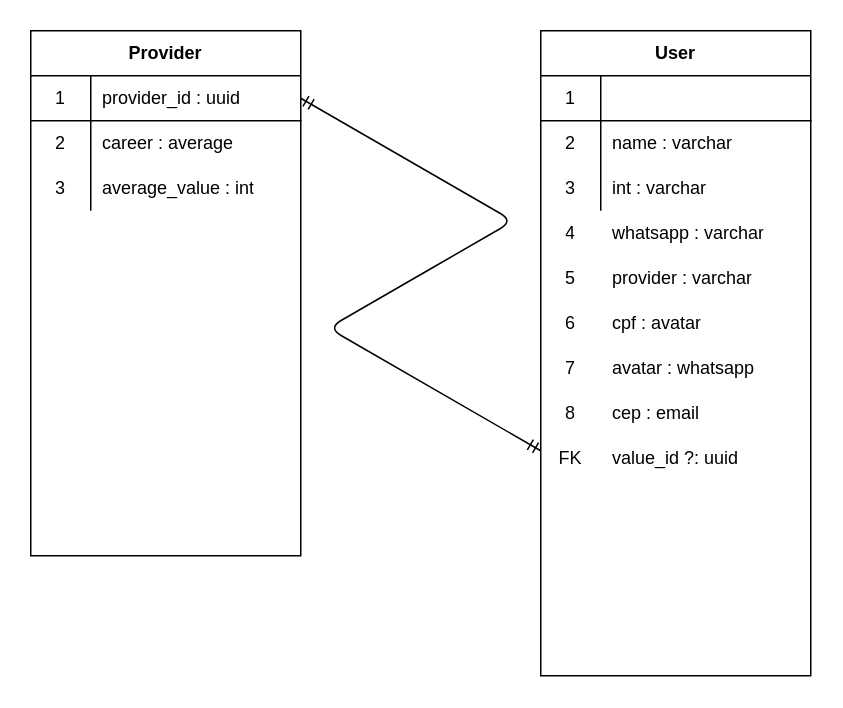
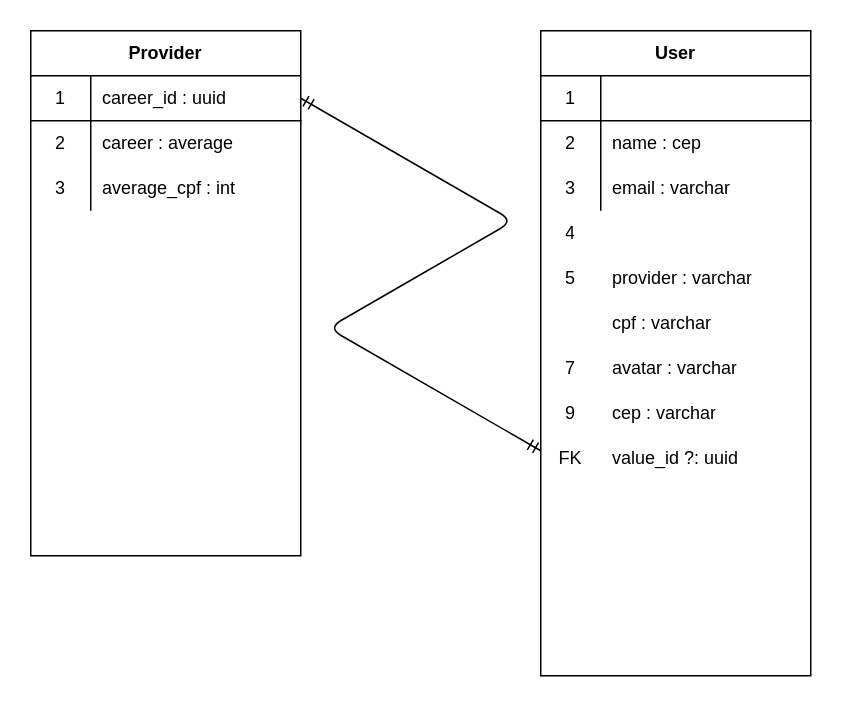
node "provider_id : uuid": label "provider_id : uuid" -> "career_id : uuid"
node "name : varchar": label "name : varchar" -> "name : cep"
node "average_value : int": label "average_value : int" -> "average_cpf : int"
node "int : varchar": label "int : varchar" -> "email : varchar"
node "whatsapp : varchar": removed
node "6": removed
node "cpf : avatar": label "cpf : avatar" -> "cpf : varchar"
node "avatar : whatsapp": label "avatar : whatsapp" -> "avatar : varchar"
node "8": label "8" -> "9"
node "cep : email": label "cep : email" -> "cep : varchar"
